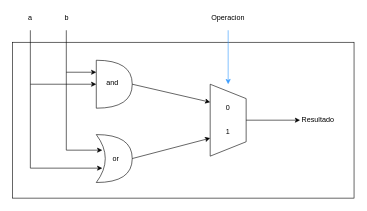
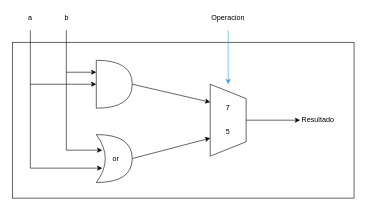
node "and": removed
node "0": label "0" -> "7"
node "1": label "1" -> "5"
